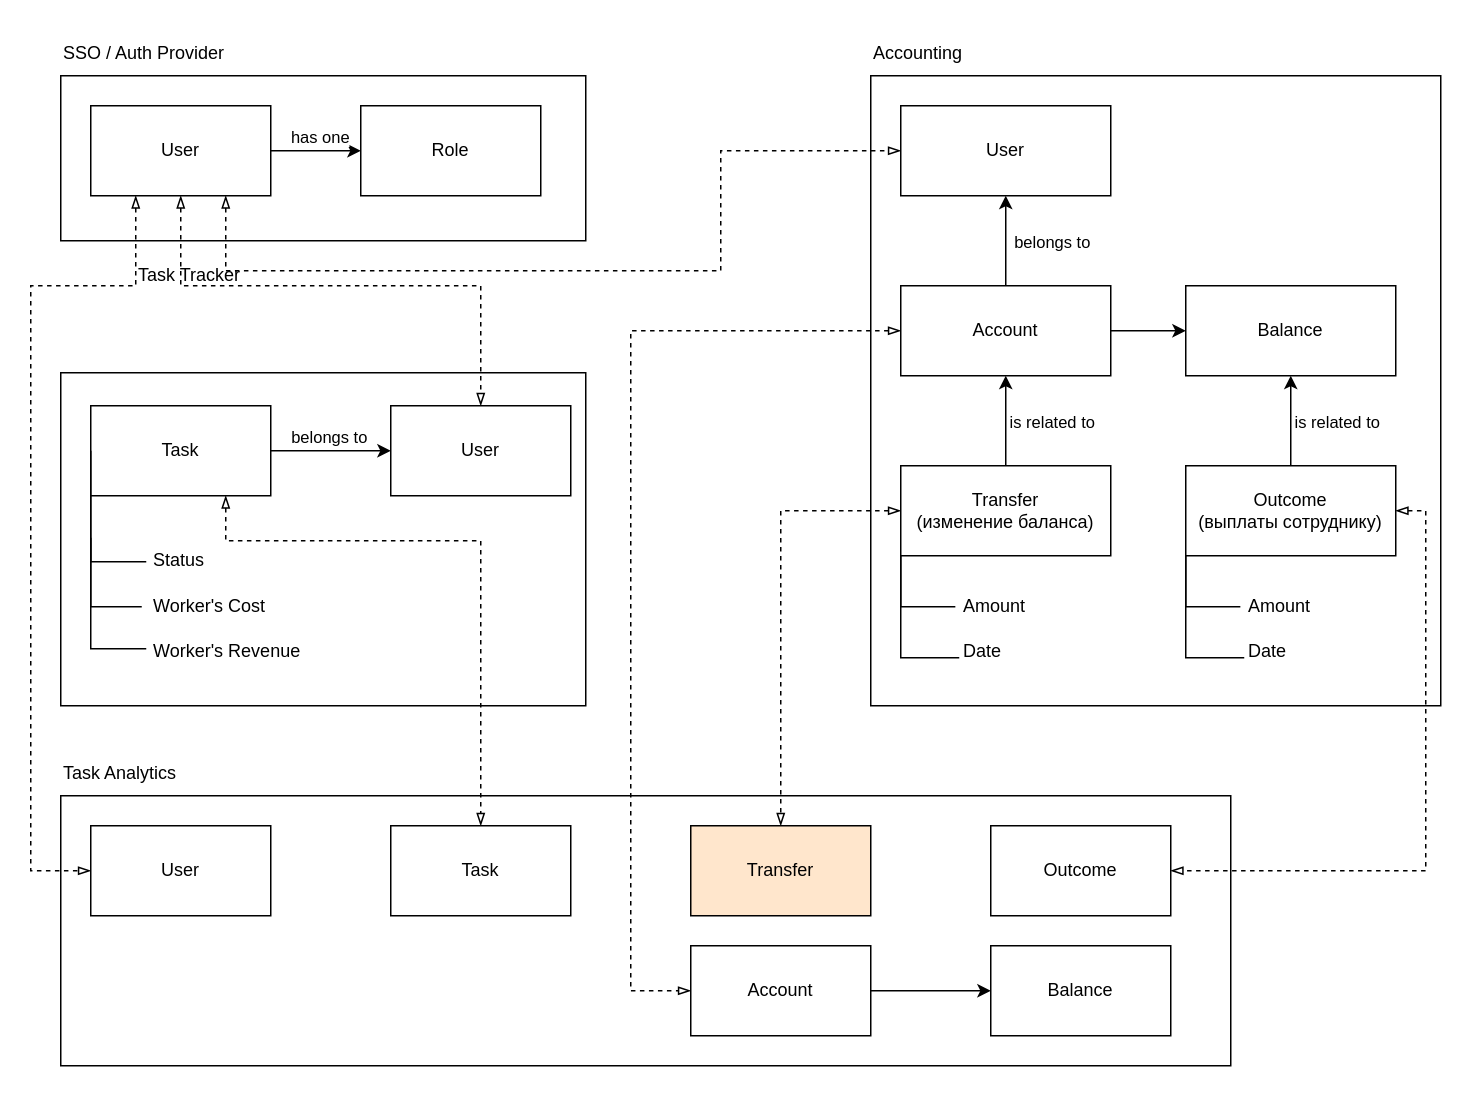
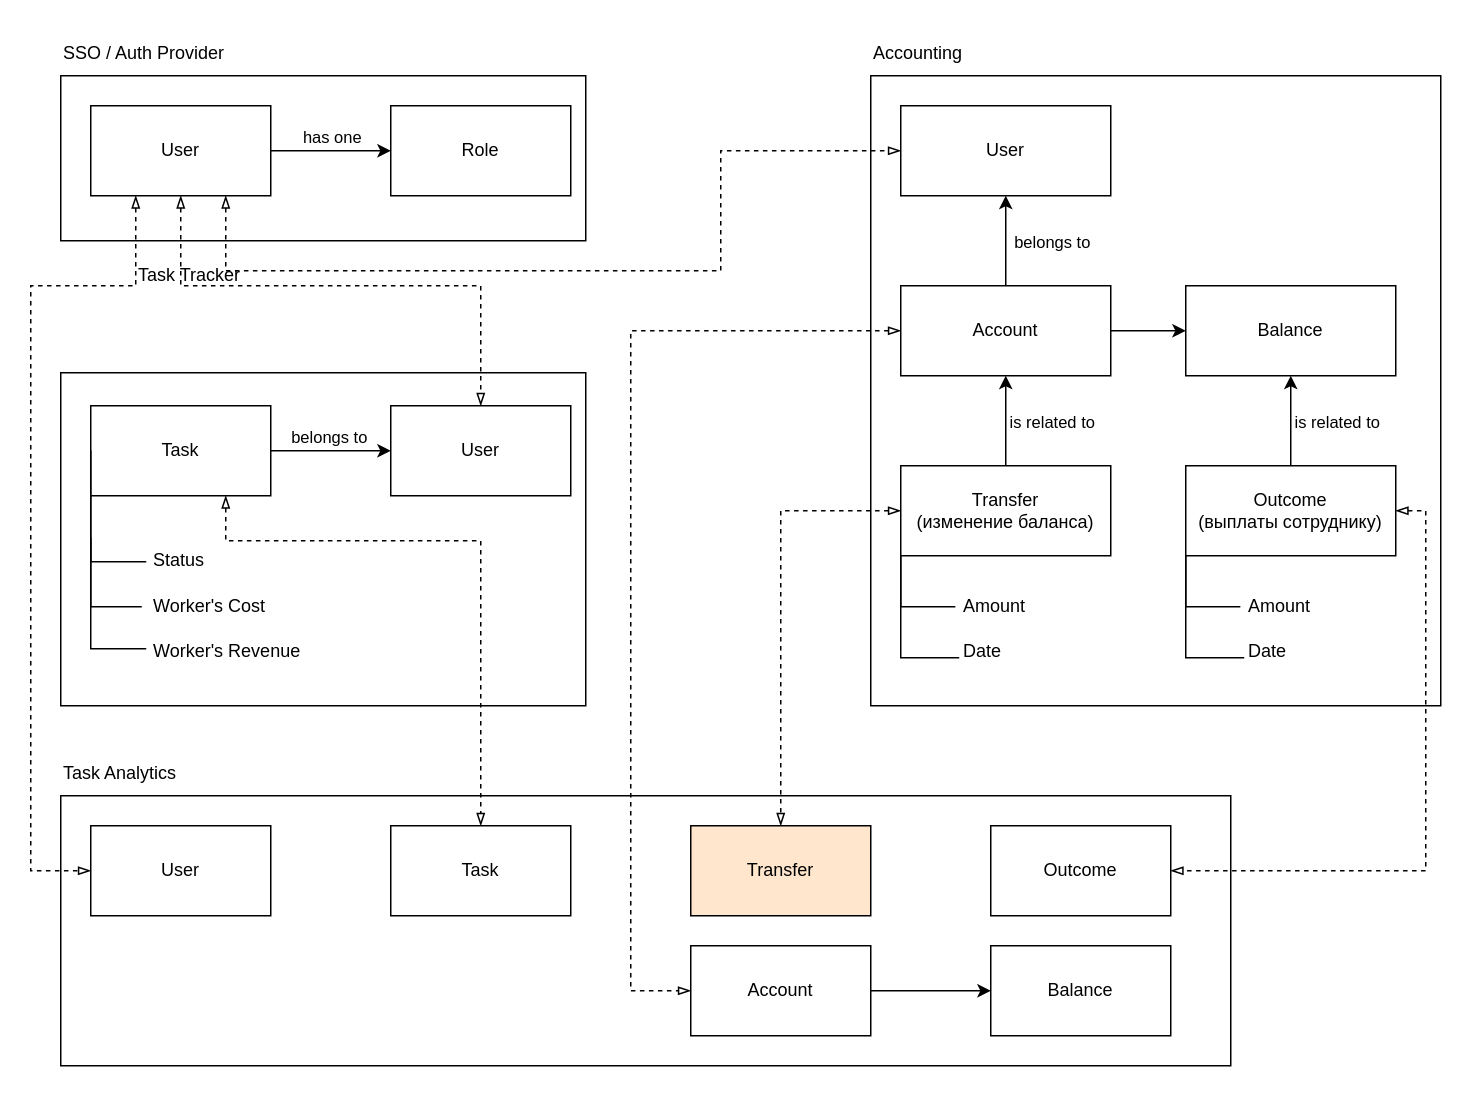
node "Role": moved (451, 151) -> (481, 151)
